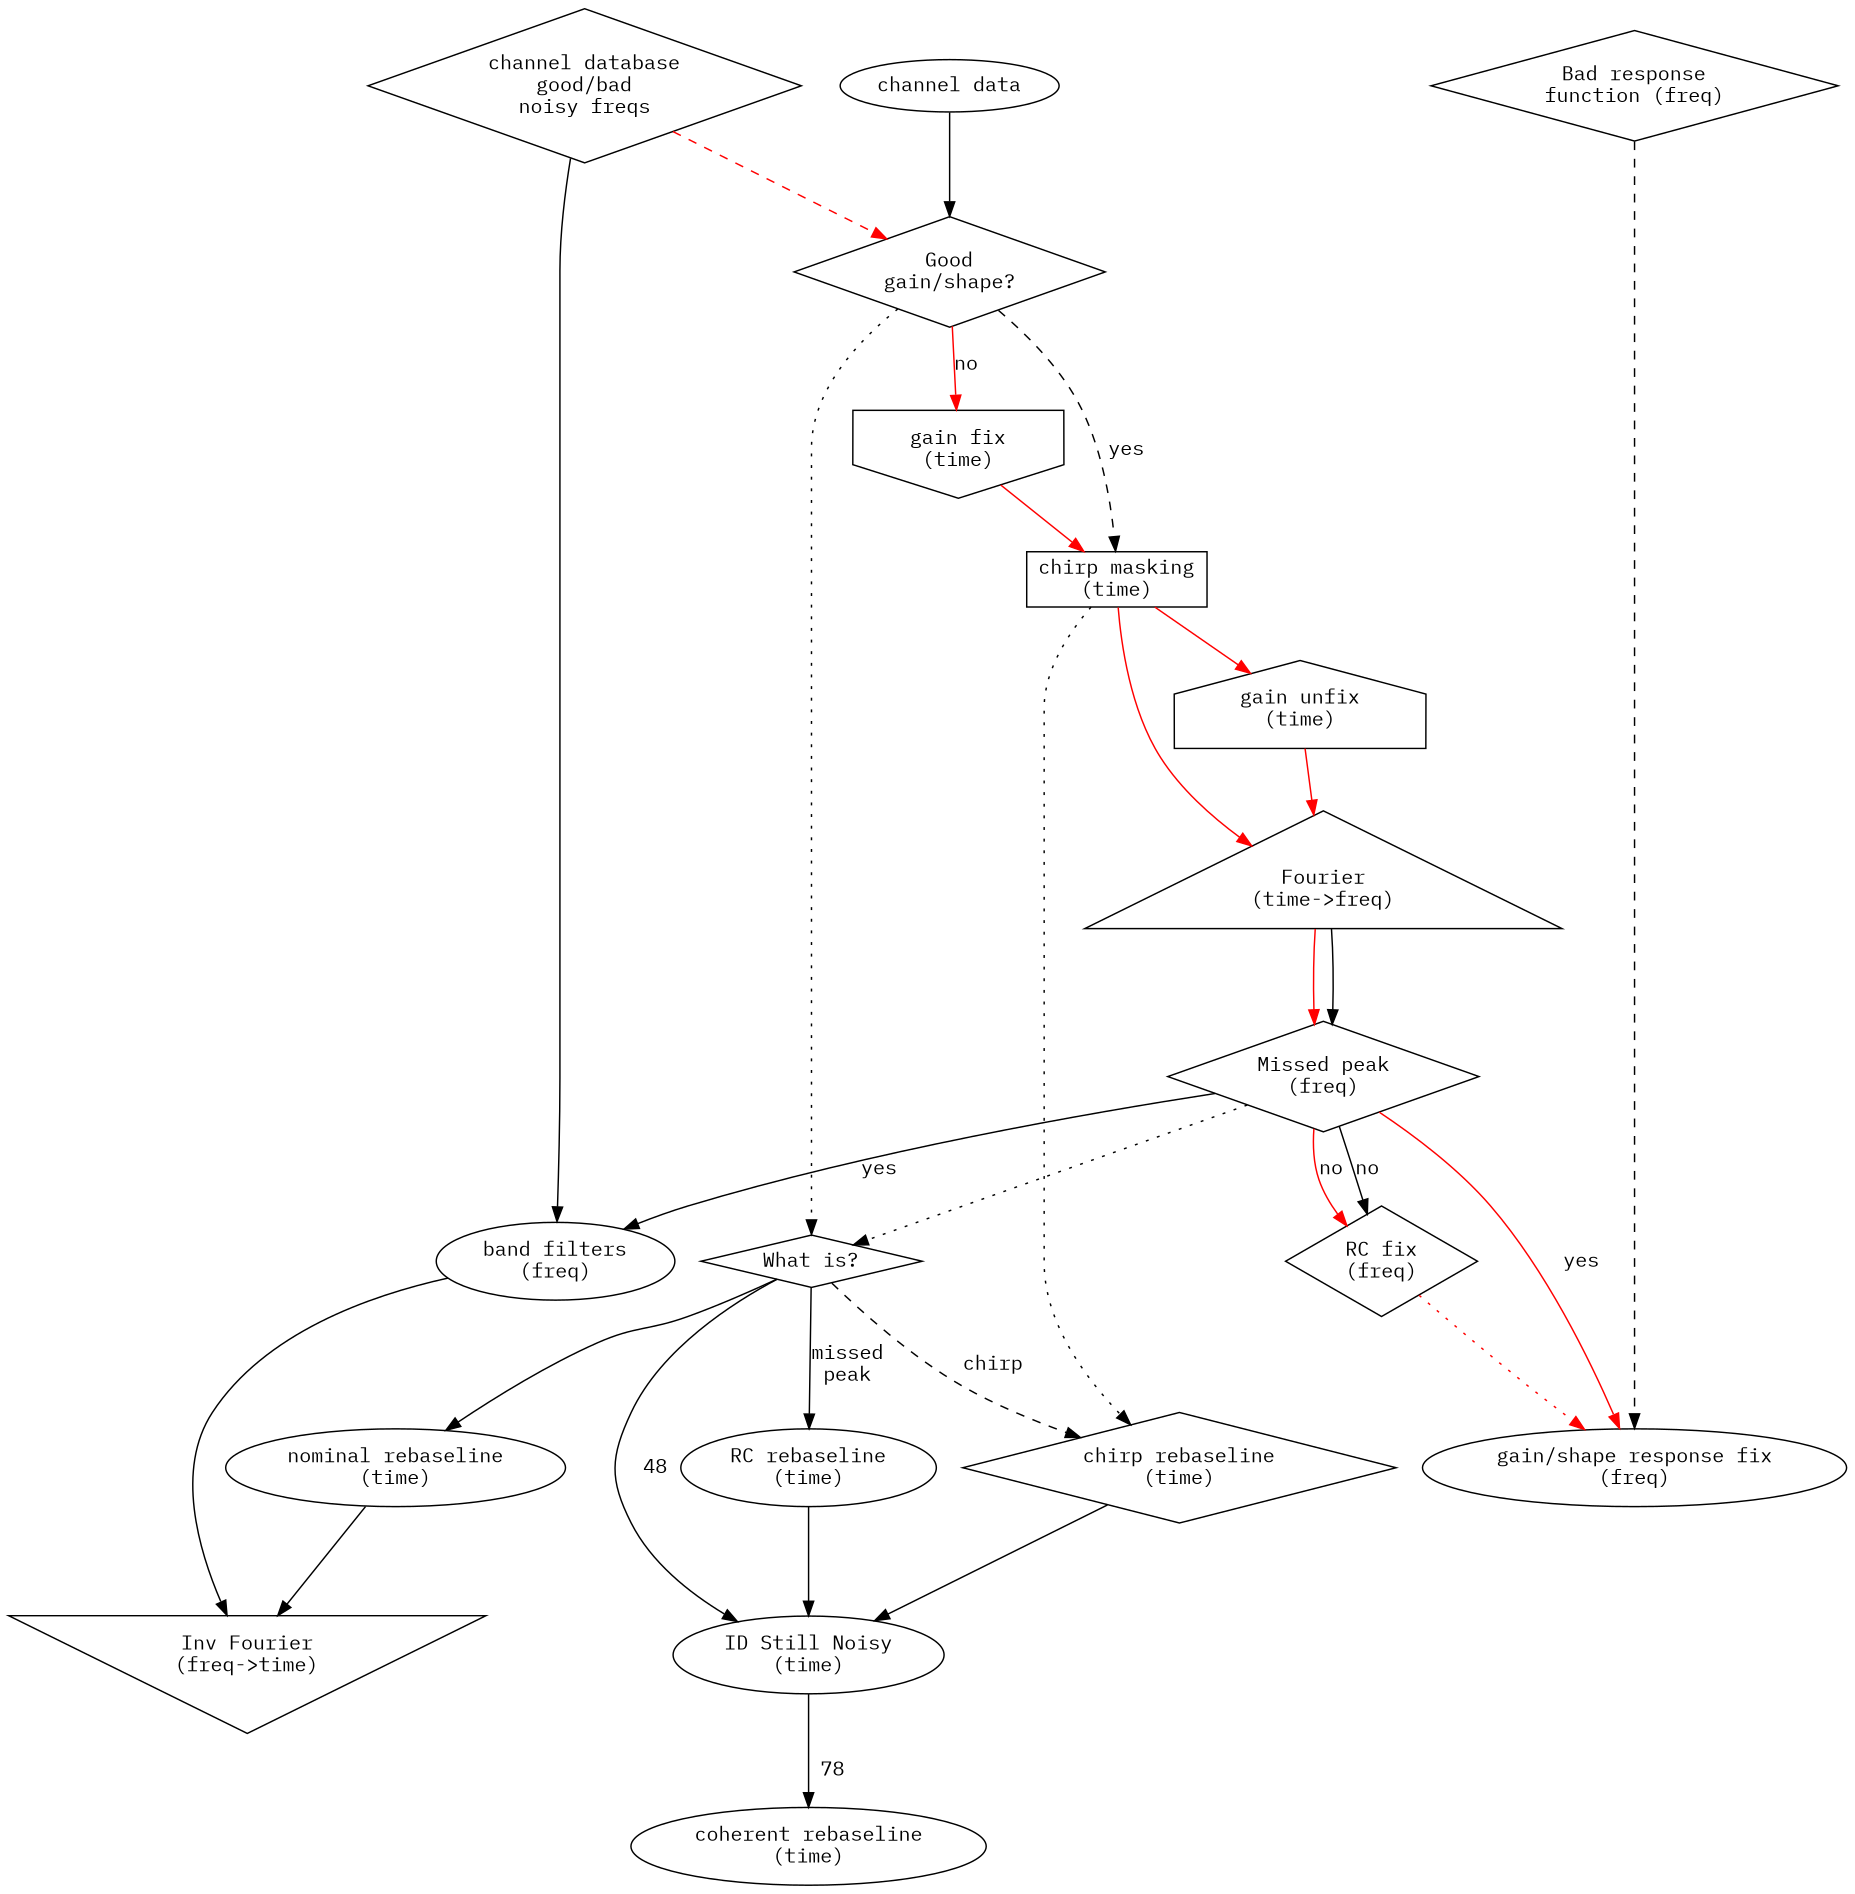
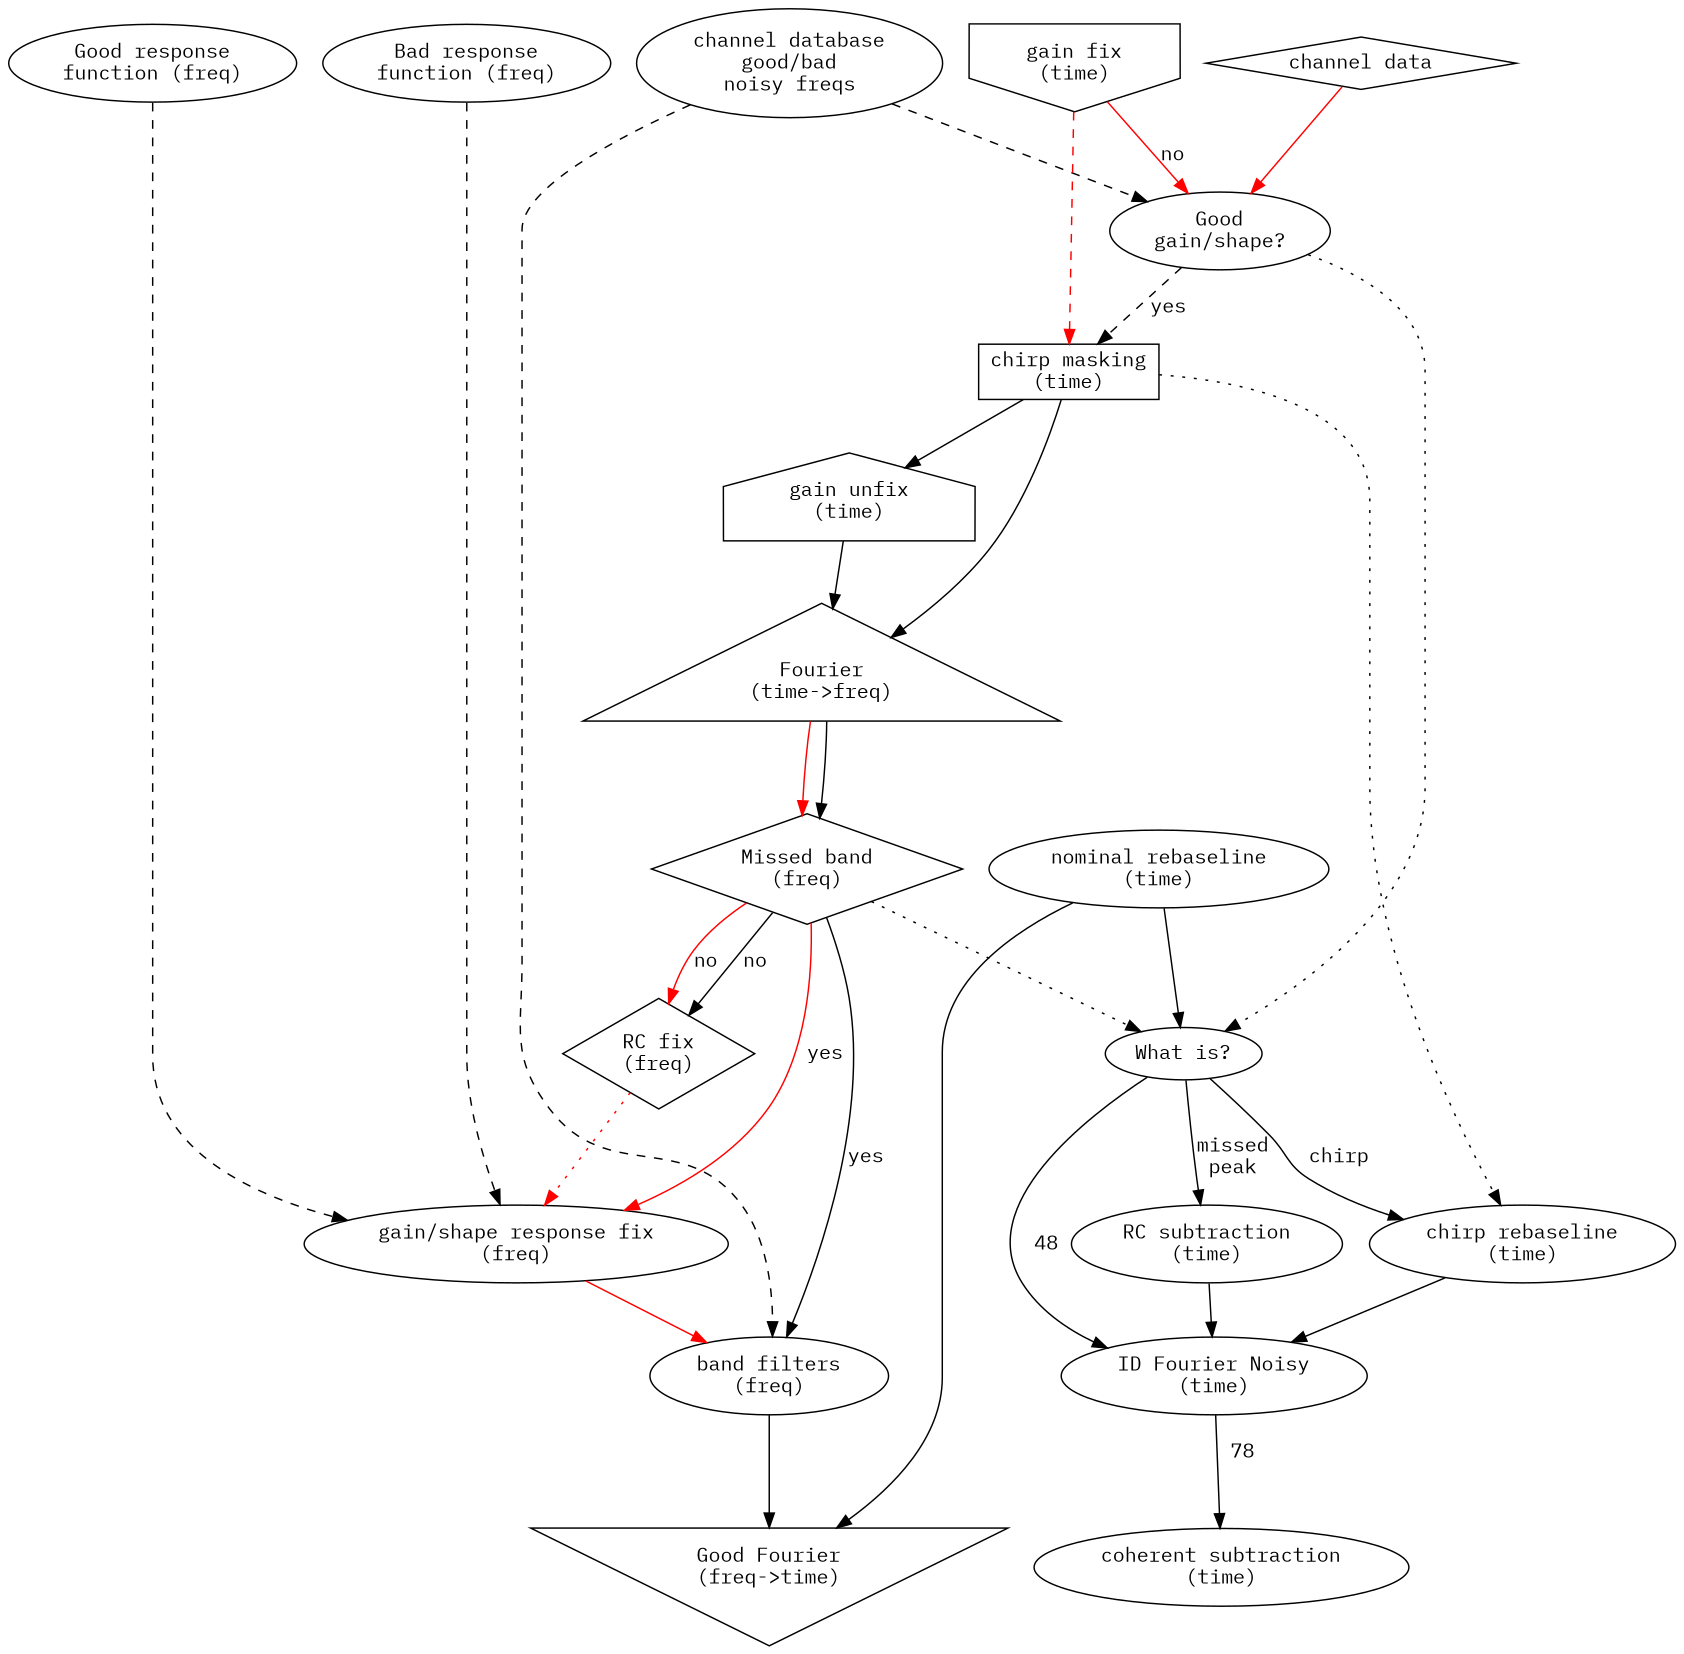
node "Good response function (freq)": added
node "channel database good/bad noisy freqs": shape diamond -> ellipse
node "channel data": shape ellipse -> diamond
node "Bad response function (freq)": shape diamond -> ellipse
edge "channel data" -> "Good gain/shape?": color black -> red
edge "channel database good/bad noisy freqs" -> "Good gain/shape?": color red -> black
node "Good gain/shape?": shape diamond -> ellipse
edge "Good gain/shape?" -> "gain fix (time)": reversed
edge "gain fix (time)" -> "chirp masking (time)": style solid -> dashed
edge "chirp masking (time)" -> "gain unfix (time)": color red -> black
edge "channel database good/bad noisy freqs" -> "band filters (freq)": style solid -> dashed
edge "chirp masking (time)" -> "Fourier (time->freq)": color red -> black
edge "gain unfix (time)" -> "Fourier (time->freq)": color red -> black
node "Missed peak (freq)": label "Missed peak (freq)" -> "Missed band (freq)"
node "What is?": shape diamond -> ellipse
edge "gain/shape response fix (freq)" -> "band filters (freq)": added
edge "What is?" -> "nominal rebaseline (time)": reversed
edge "What is?" -> "chirp rebaseline (time)": style dashed -> solid
node "RC rebaseline (time)": label "RC rebaseline (time)" -> "RC subtraction (time)"
node "chirp rebaseline (time)": shape diamond -> ellipse
node "Inv Fourier (freq->time)": label "Inv Fourier (freq->time)" -> "Good Fourier (freq->time)"
node "ID Still Noisy (time)": label "ID Still Noisy (time)" -> "ID Fourier Noisy (time)"
node "coherent rebaseline (time)": label "coherent rebaseline (time)" -> "coherent subtraction (time)"
